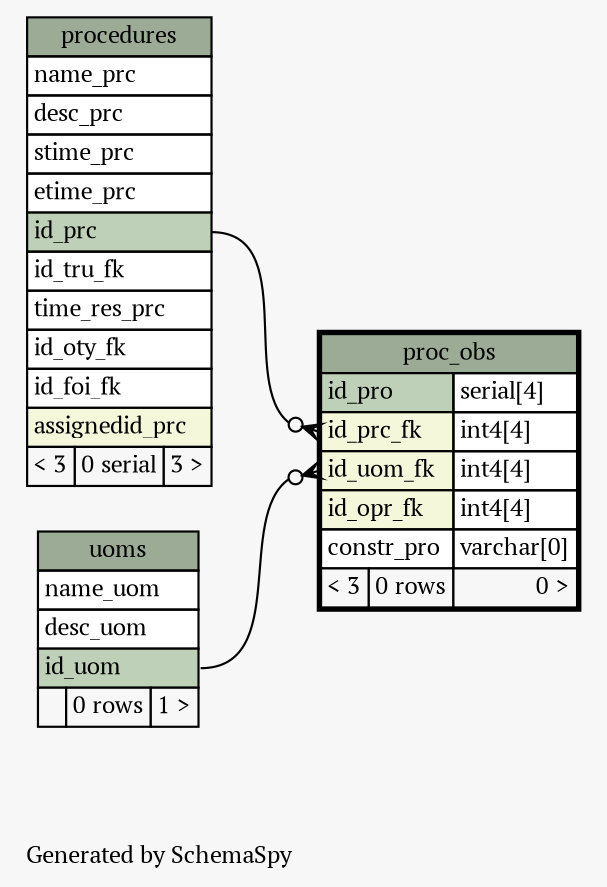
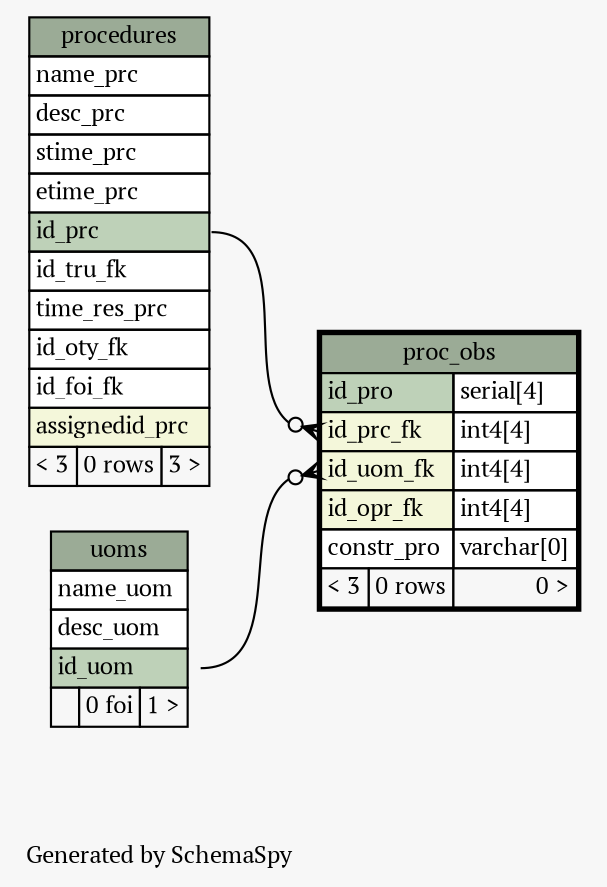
node "procedures": text "0 serial" -> "0 rows"
node "uoms": text "0 rows" -> "0 foi"
